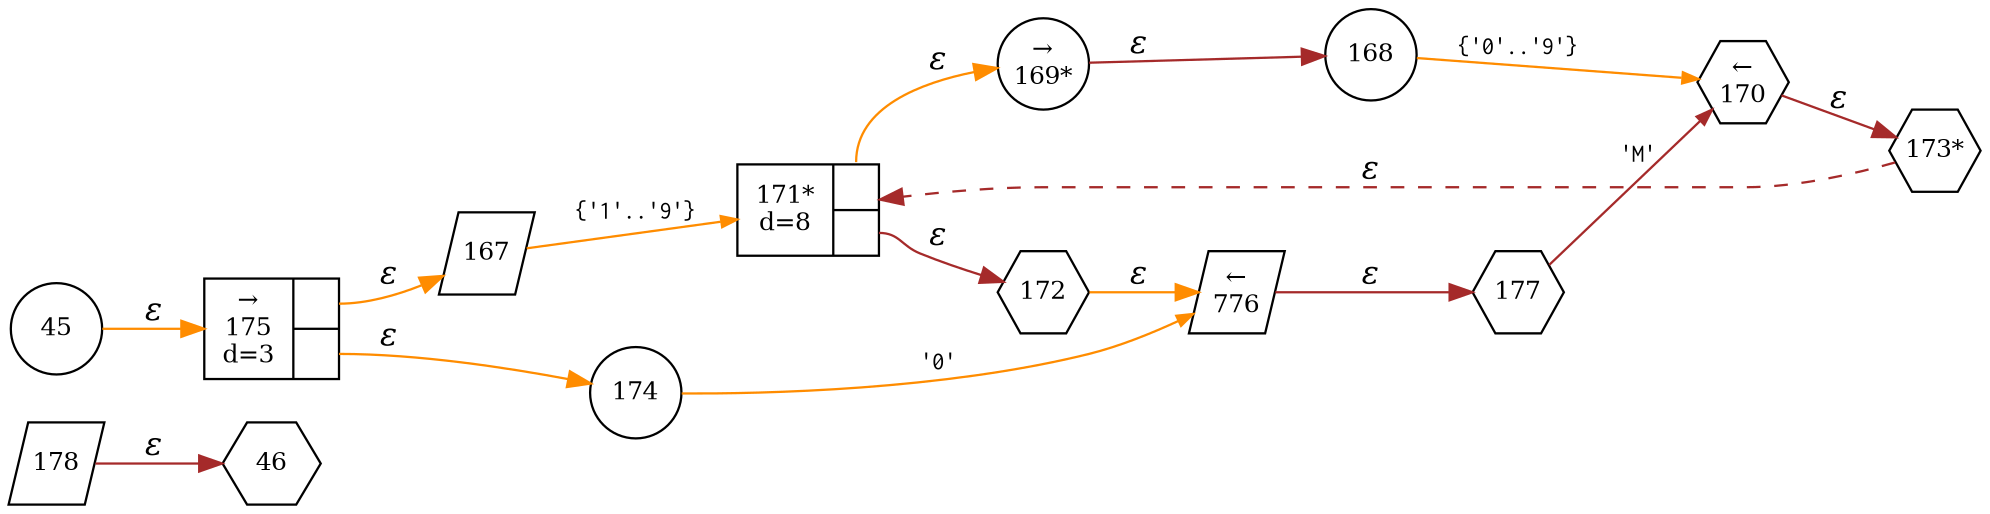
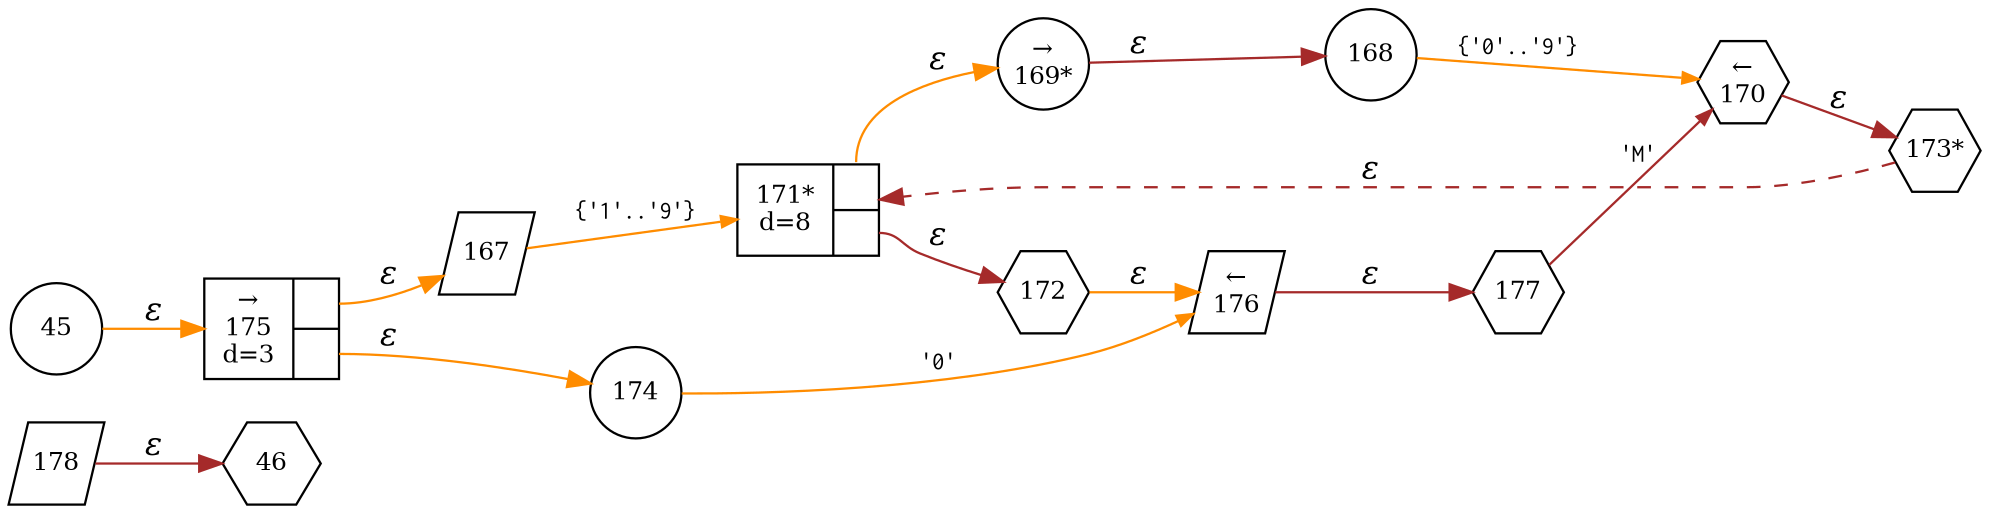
node "← 776": label "← 776" -> "← 176"
